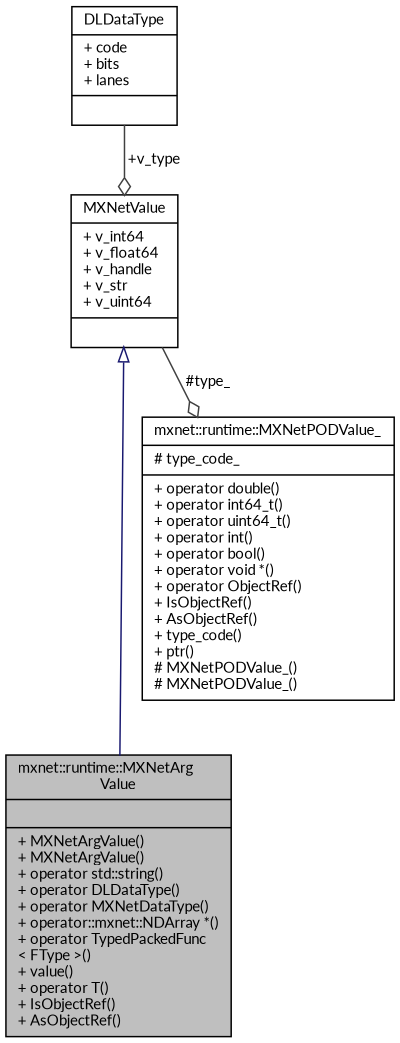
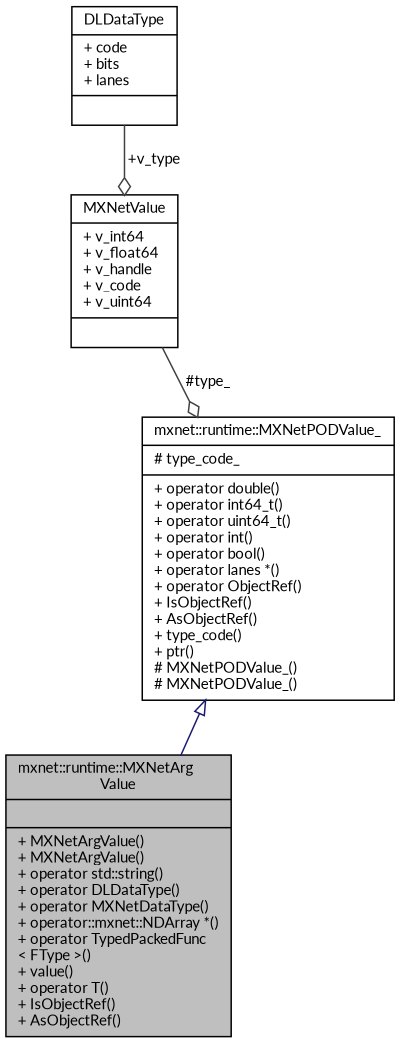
node "MXNetValue": text "+ v_str" -> "+ v_code"
edge "mxnet::runtime::MXNetArg" -> "MXNetValue": now "mxnet::runtime::MXNetArg" -> "mxnet::runtime::MXNetPODValue_"
node "mxnet::runtime::MXNetPODValue_": text "+ operator void *()" -> "+ operator lanes *()"
